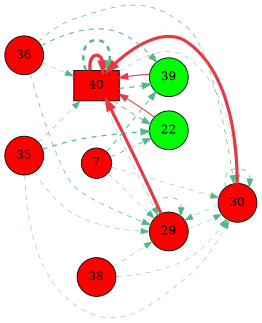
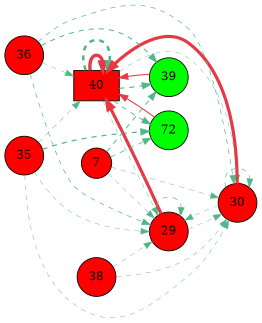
node "22": label "22" -> "72"
